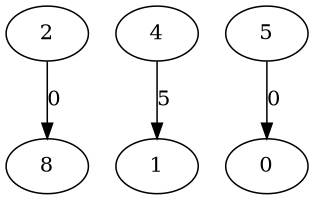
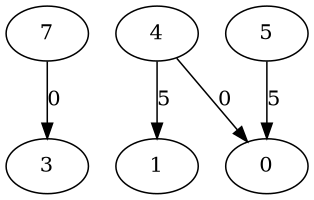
node "2": label "2" -> "7"
edge "4" -> "0": added, label "0"
edge "5" -> "0": label "0" -> "5"
node "8": label "8" -> "3"
